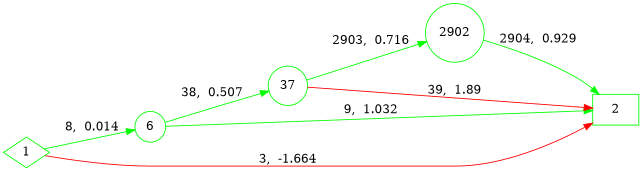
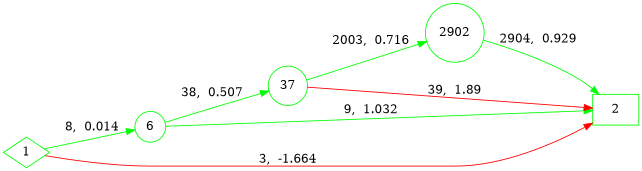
edge "37" -> "2902": label "2903,  0.716" -> "2003,  0.716"
